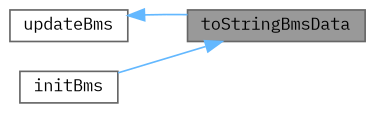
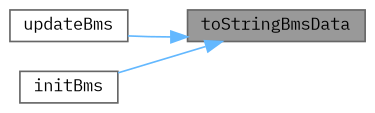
edge "toStringBmsData" -> "updateBms": reversed
